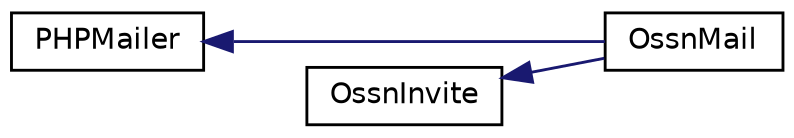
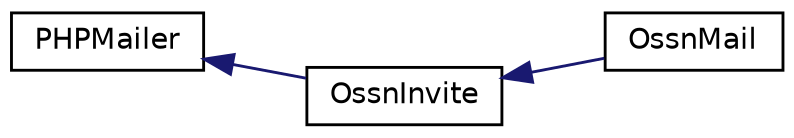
edge "OssnMail" -> "PHPMailer": now "OssnInvite" -> "PHPMailer"
